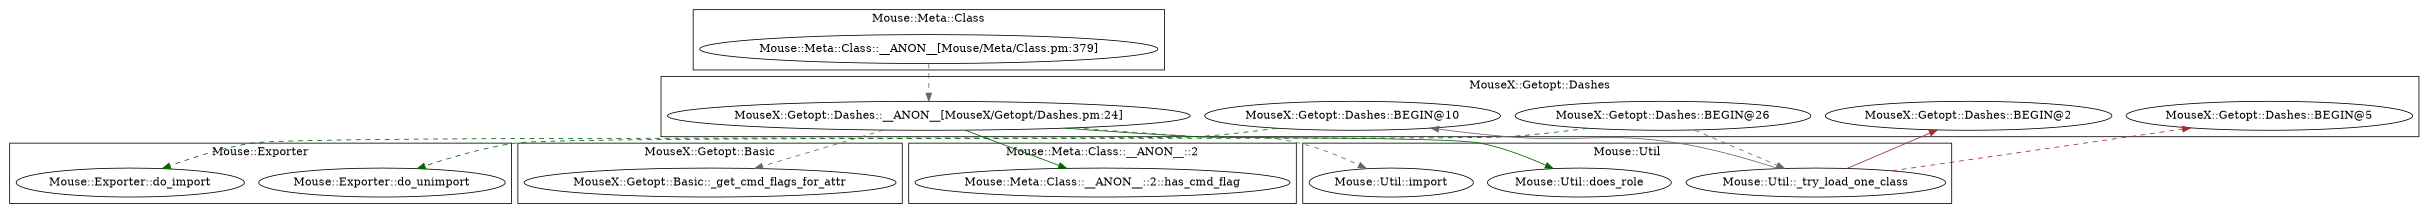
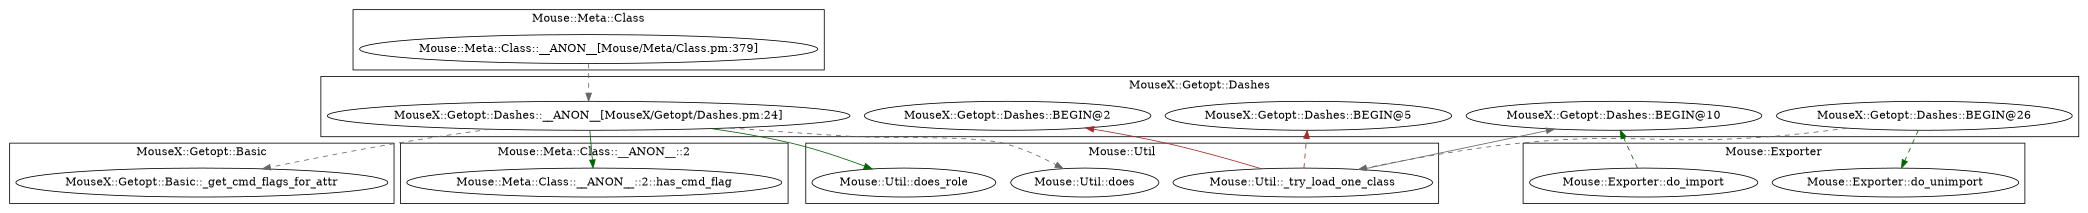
edge "MouseX::Getopt::Dashes::BEGIN@10" -> "Mouse::Exporter::do_import": reversed
node "Mouse::Util::import": label "Mouse::Util::import" -> "Mouse::Util::does"
